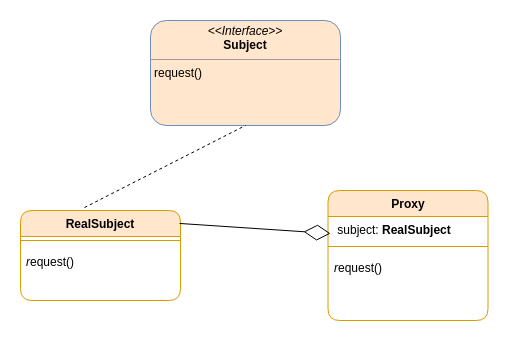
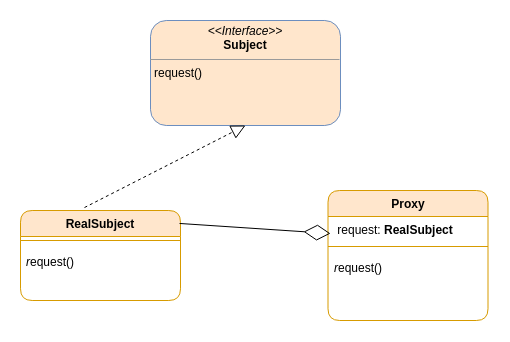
edge "<<Interface>> Subject request()" -- "RealSubject": arrowhead none -> block
node "subject: RealSubject": label "subject: RealSubject" -> "request: RealSubject"
